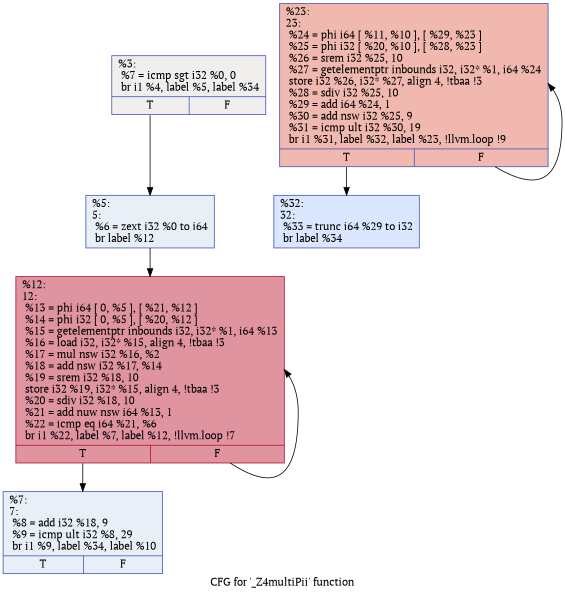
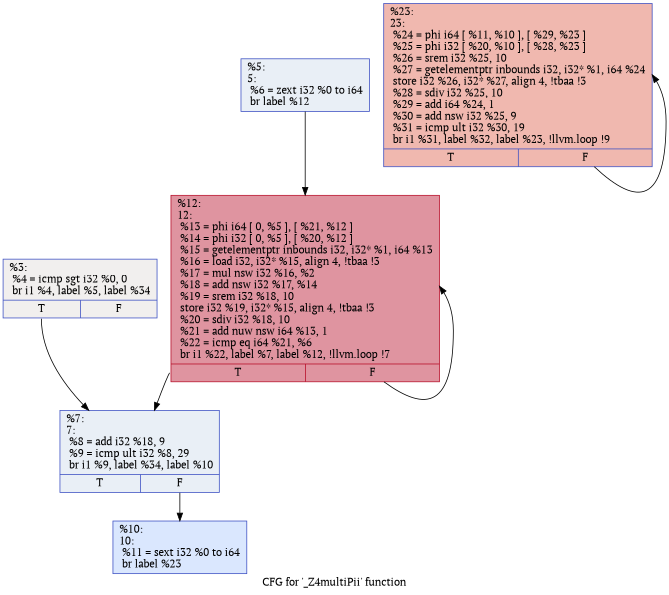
node "%3:": text "%7 = icmp sgt i32 %0, 0" -> "%4 = icmp sgt i32 %0, 0"
edge "%3:" -> "%5:": now "%3:" -> "%7:"
node "%32:": removed
node "%10:": added
